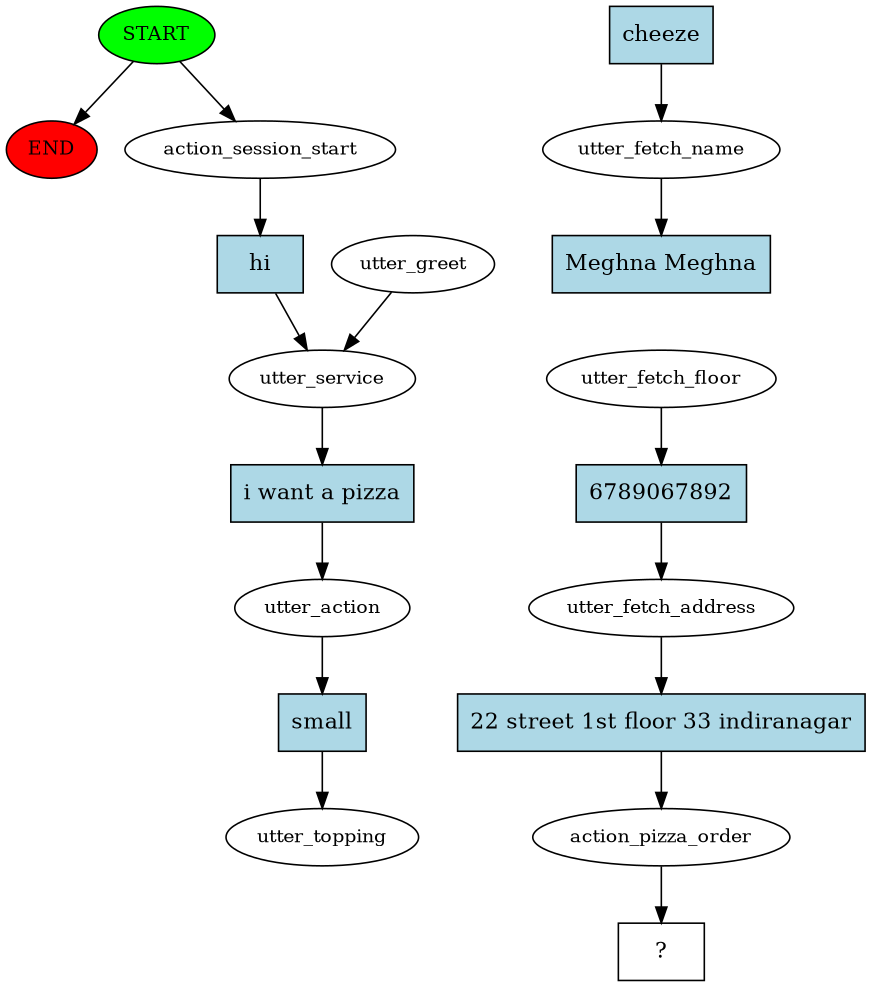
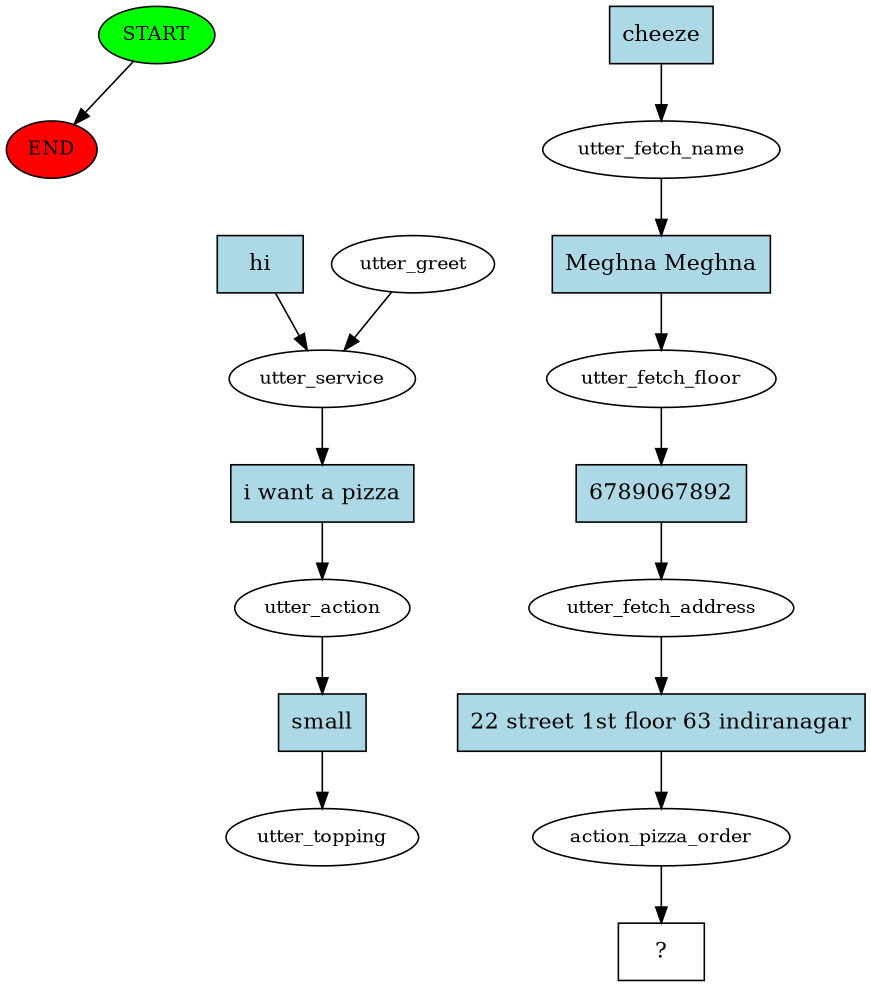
node "action_session_start": removed
edge "Meghna Meghna" -> "utter_fetch_floor": added
node "22 street 1st floor 33 indiranagar": label "22 street 1st floor 33 indiranagar" -> "22 street 1st floor 63 indiranagar"
